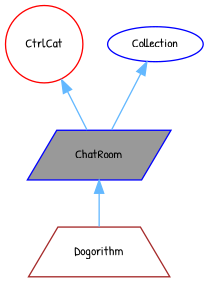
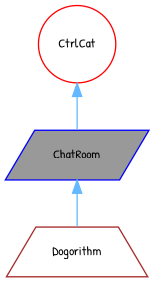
node "Collection": removed
